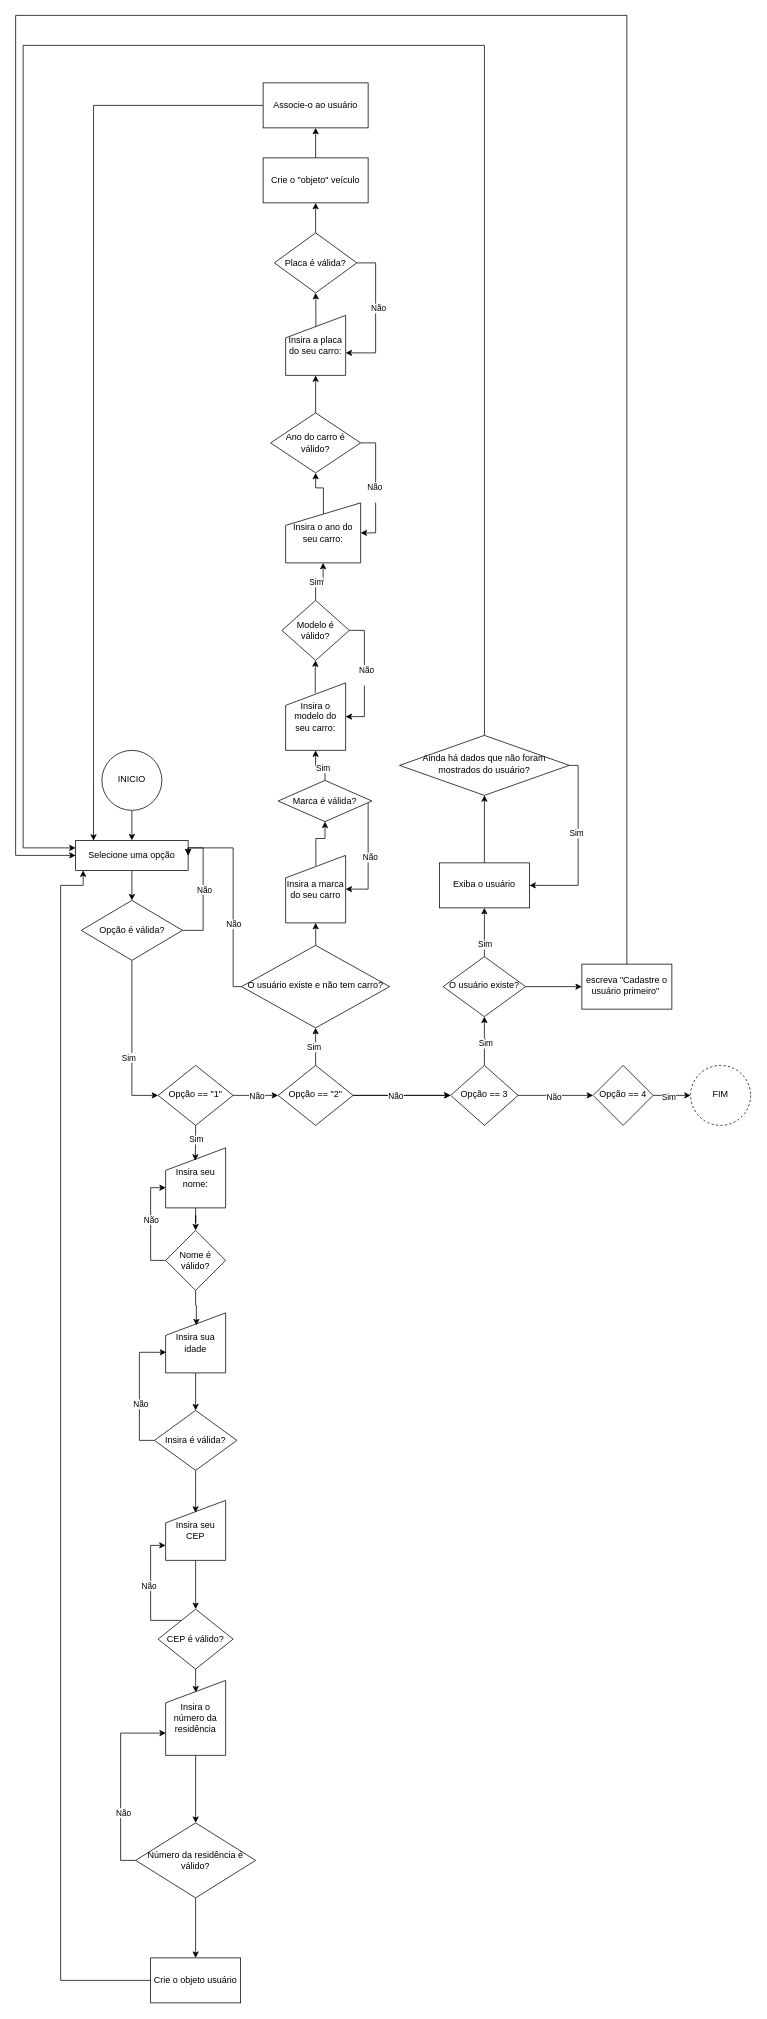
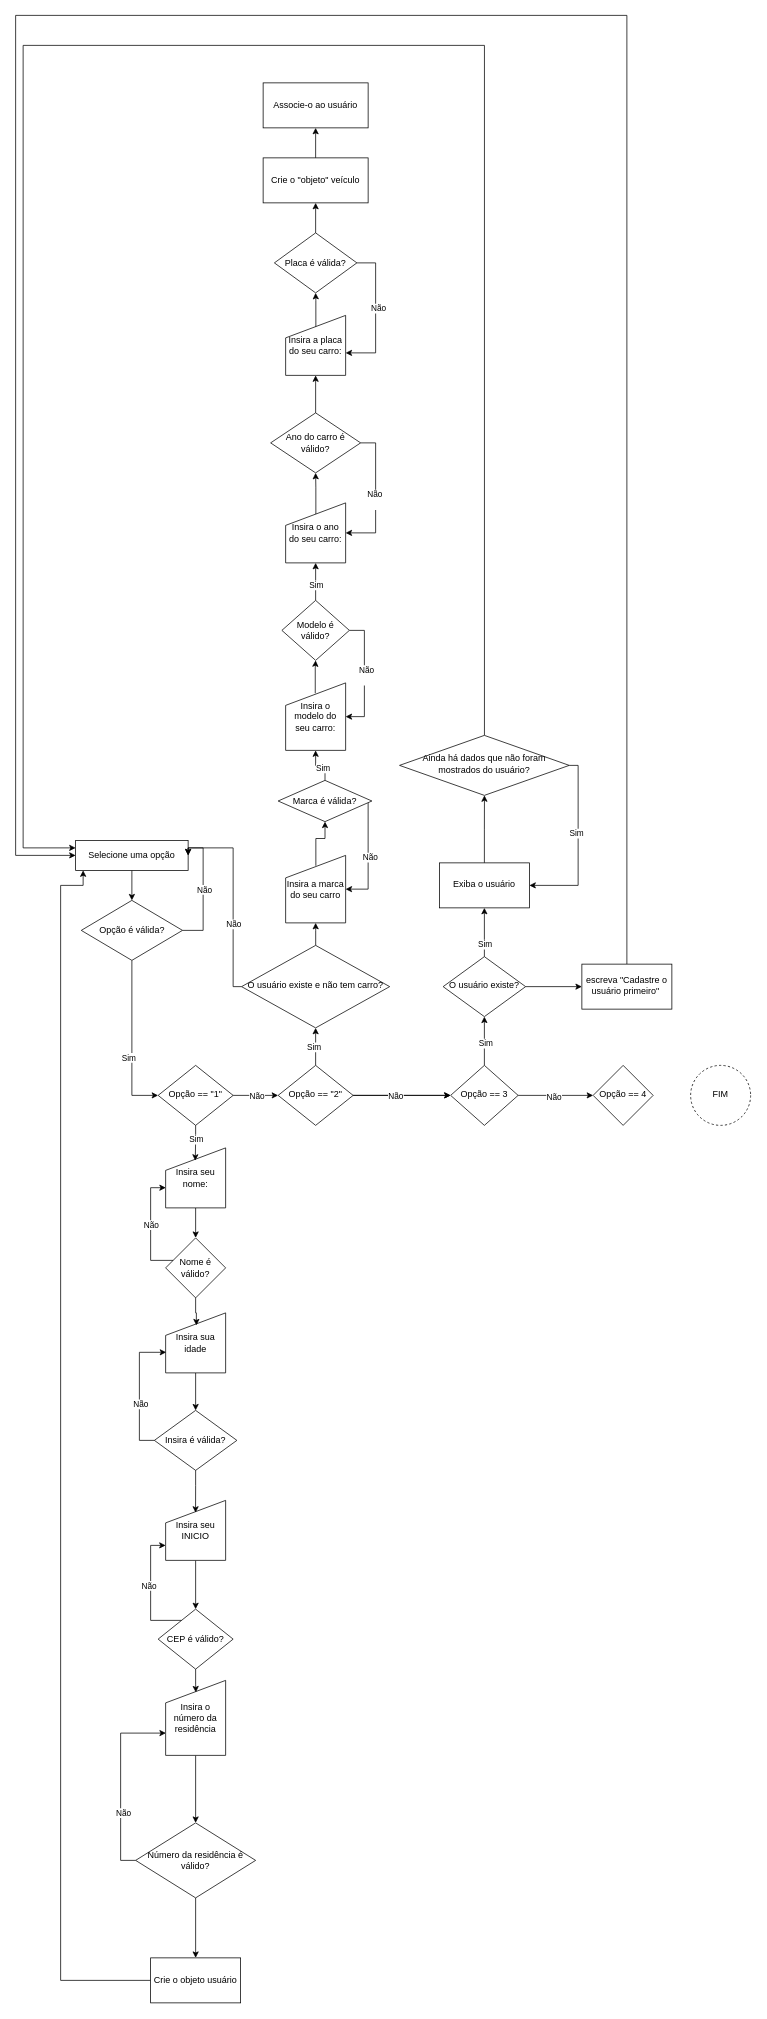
edge "Associe-o ao usuário" -> "Selecione uma opção": removed
node "Insira o ano do seu carro:": size 75x60 -> 60x60
node "INICIO": removed
edge "INICIO" -> "Selecione uma opção": removed
edge "Opção == 4" -> "FIM": removed, label "Sim"
node "Nome é válido?": moved (195, 1260) -> (195, 1268)
node "Insira seu CEP": label "Insira seu CEP" -> "Insira seu INICIO"
